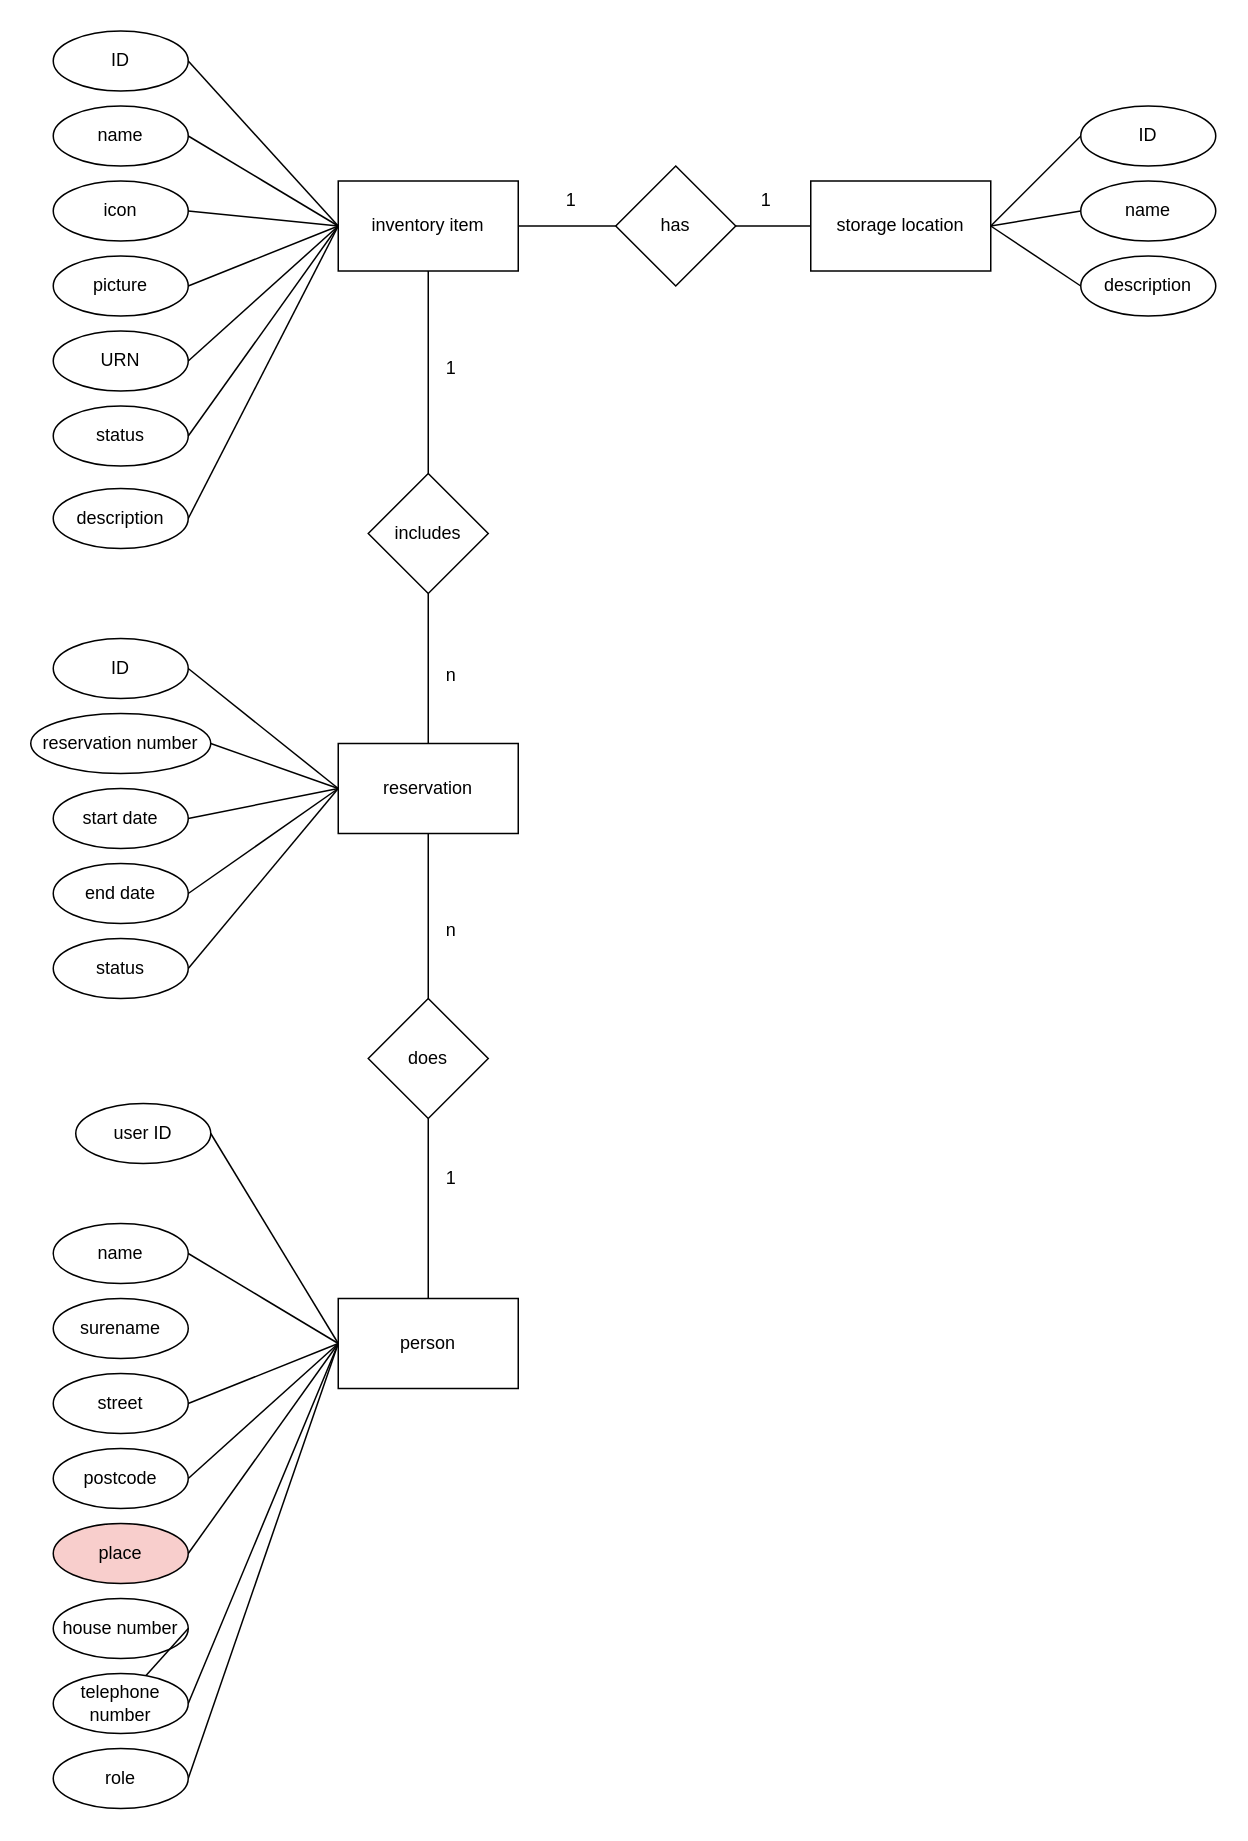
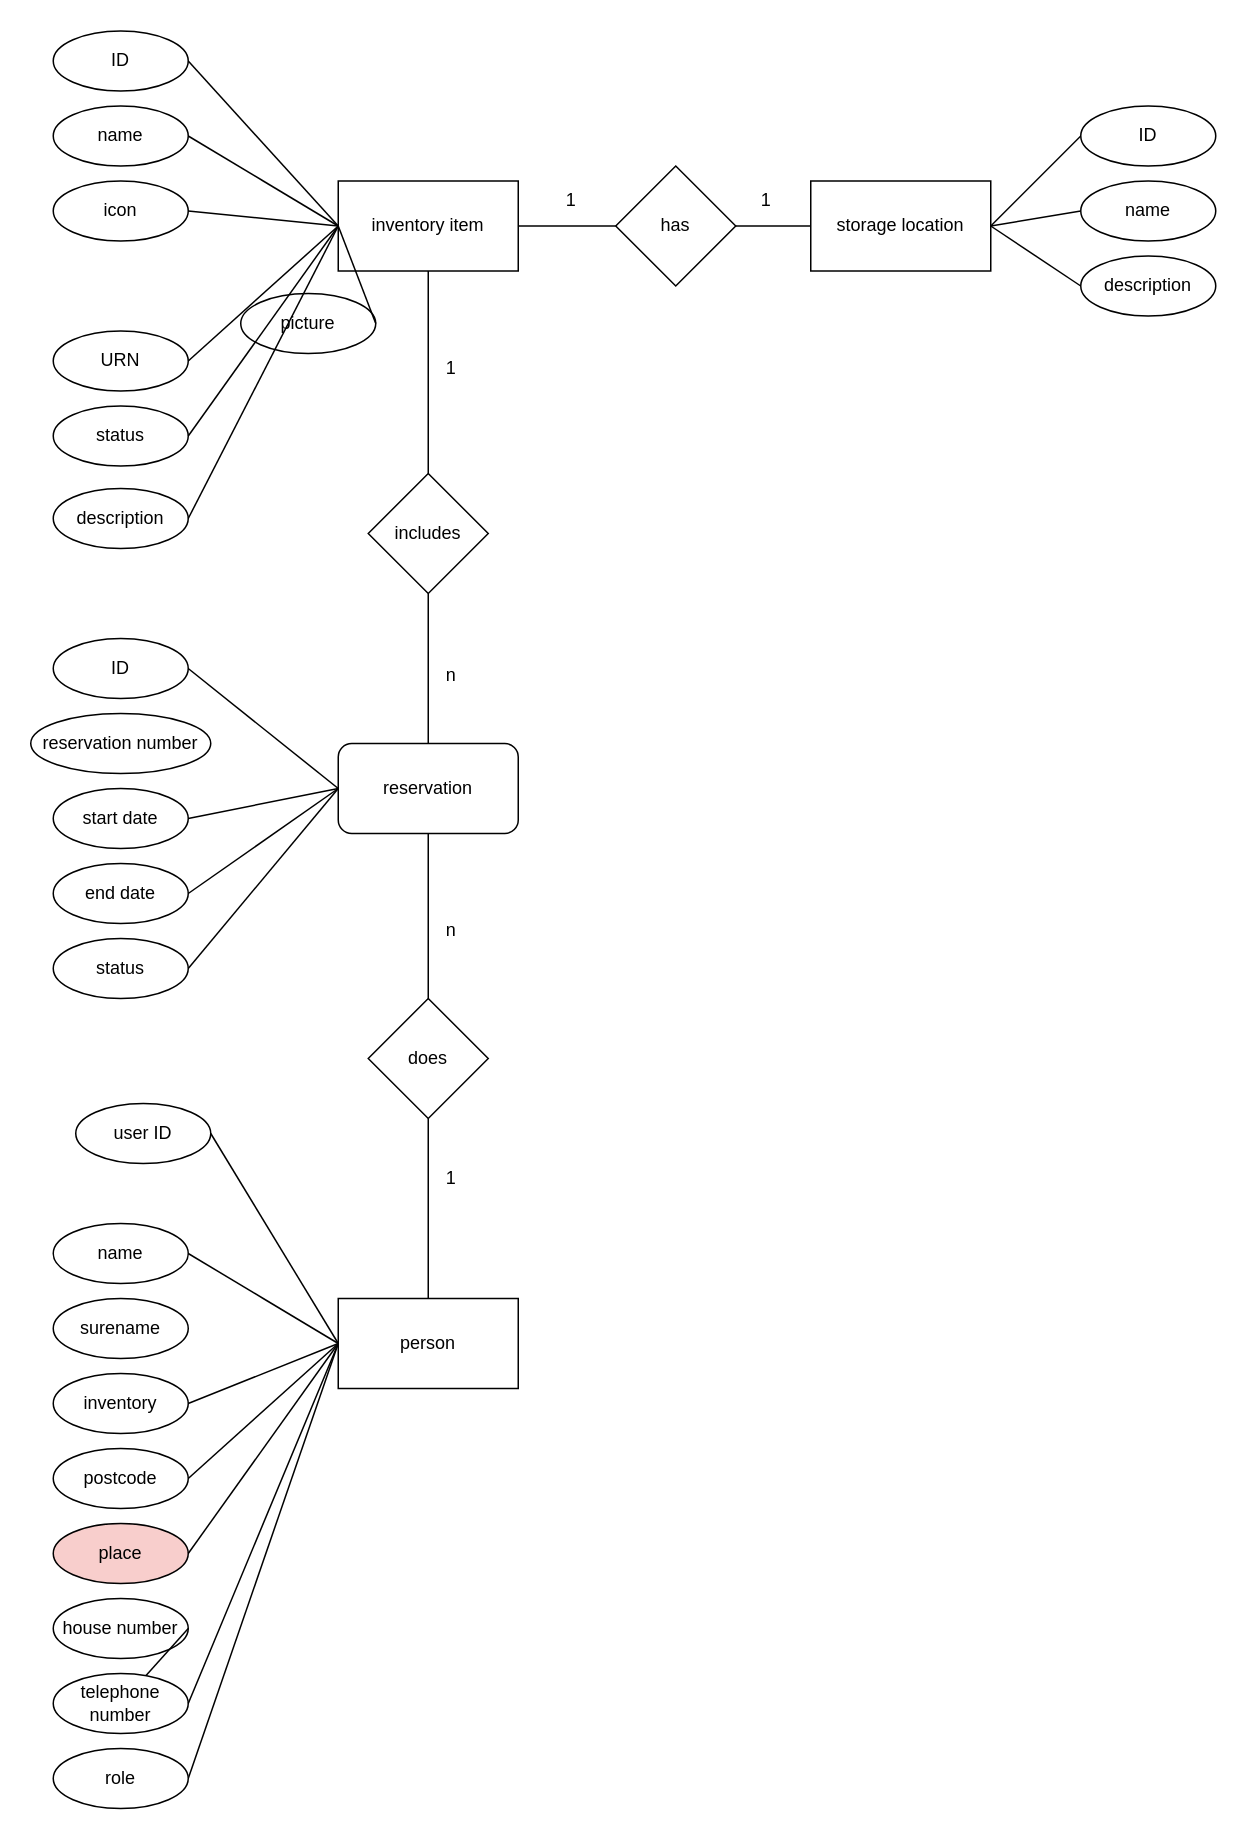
node "picture": moved (121, 286) -> (308, 323)
edge "reservation number" -- "reservation": removed
node "reservation": shape rectangle -> rounded rectangle
node "street": label "street" -> "inventory"
